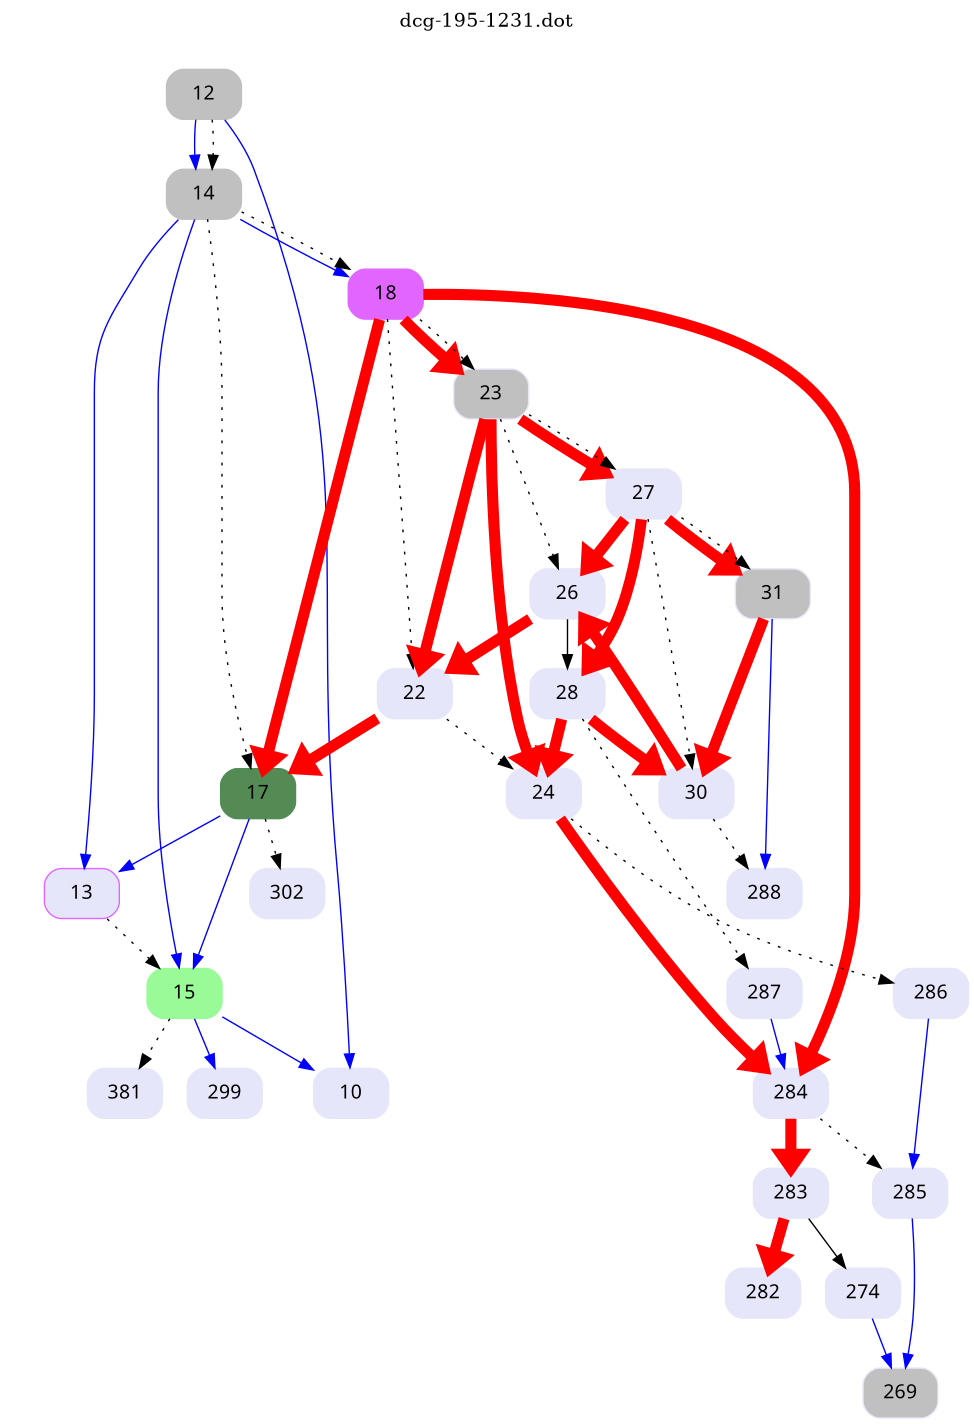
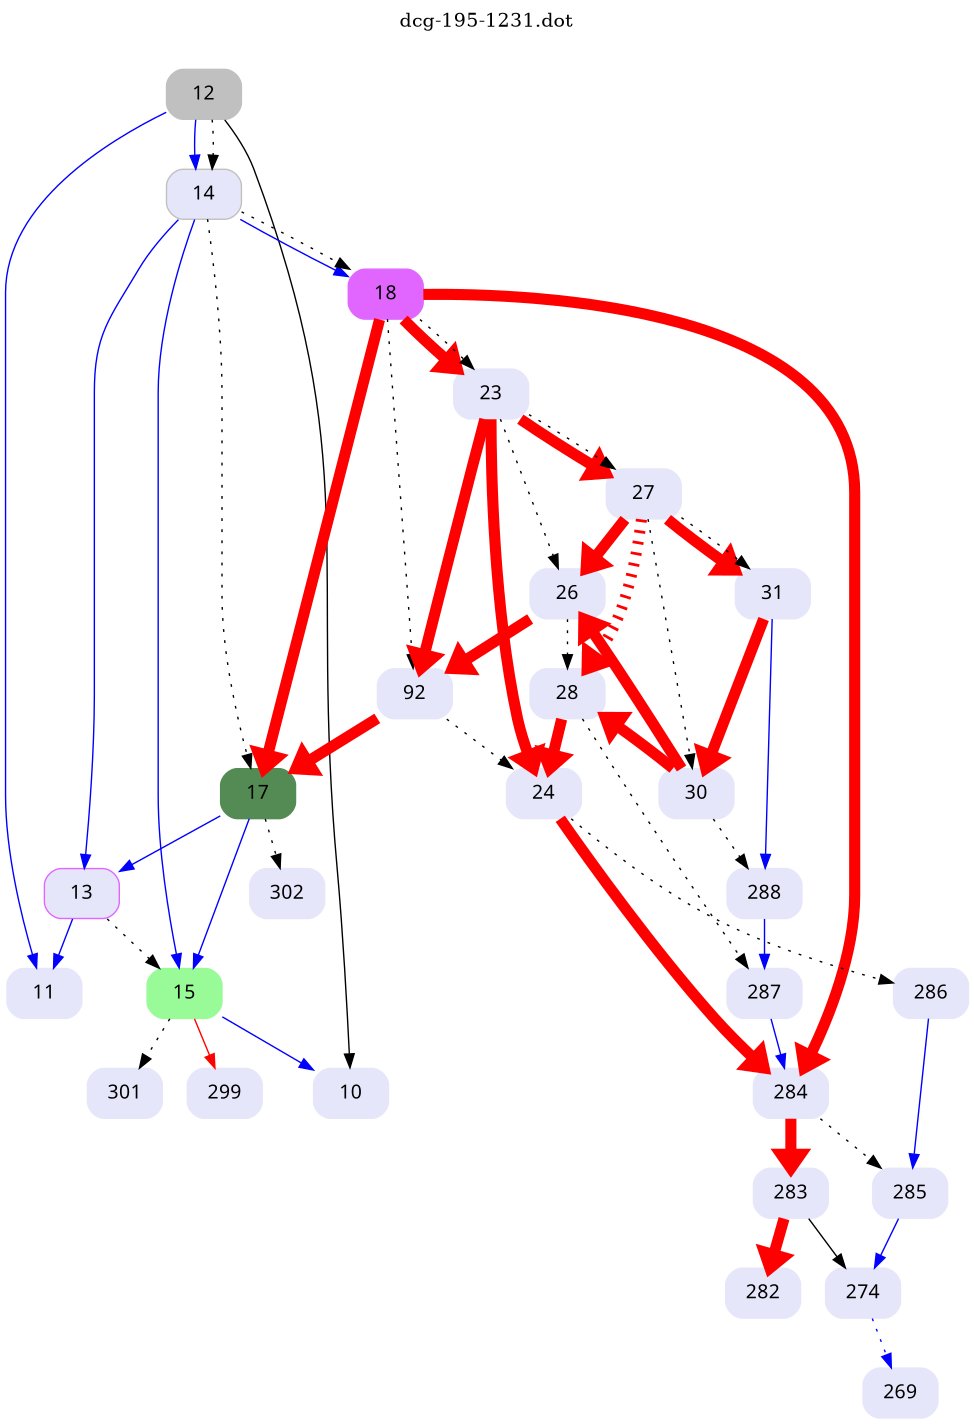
node "14": fillcolor grey -> lavender
node "23": fillcolor grey -> lavender
edge "12" -> "10": color blue -> black
edge "27" -> "28": style solid -> dotted
node "31": fillcolor grey -> lavender
edge "26" -> "28": style solid -> dotted
node "22": label "22" -> "92"
edge "28" -> "30": reversed
edge "288" -> "287": added
node "11": added
edge "15" -> "299": color blue -> red
node "381": label "381" -> "301"
edge "285" -> "269": now "285" -> "274"
edge "274" -> "269": style solid -> dotted
node "269": fillcolor grey -> lavender
